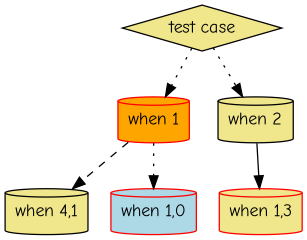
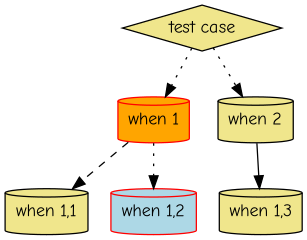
node "when 4,1": label "when 4,1" -> "when 1,1"
node "when 1,0": label "when 1,0" -> "when 1,2"
node "when 1,3": color red -> black
